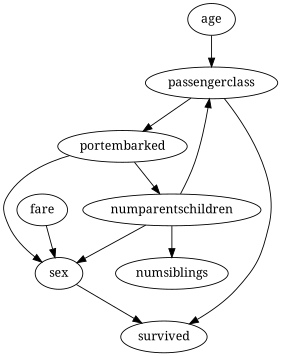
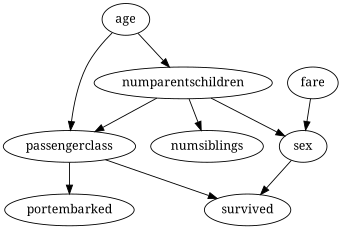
edge "portembarked" -> "numparentschildren": now "age" -> "numparentschildren"
edge "portembarked" -> "sex": removed
